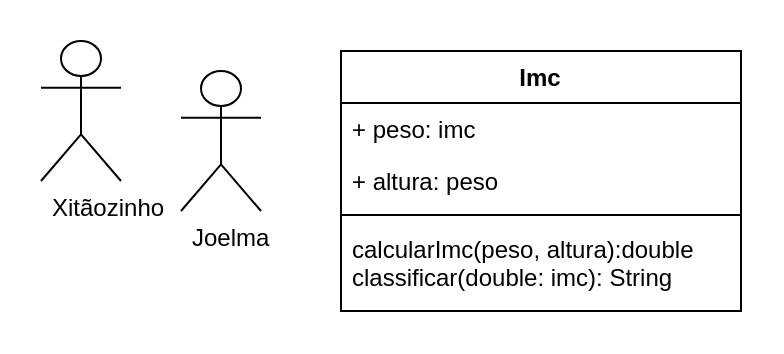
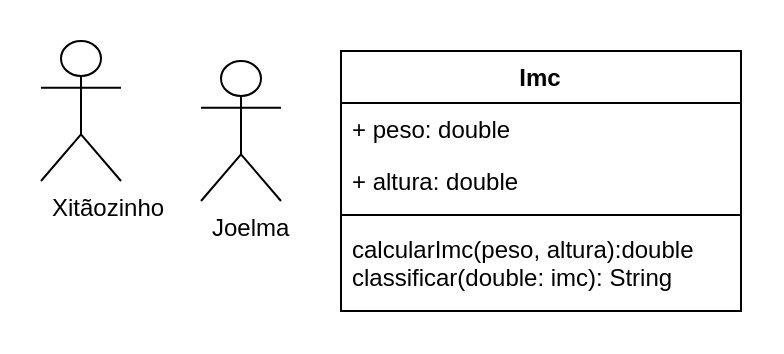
node "+ peso: imc": label "+ peso: imc" -> "+ peso: double"
node "Joelma": moved (221, 141) -> (241, 131)
node "+ altura: peso": label "+ altura: peso" -> "+ altura: double"
